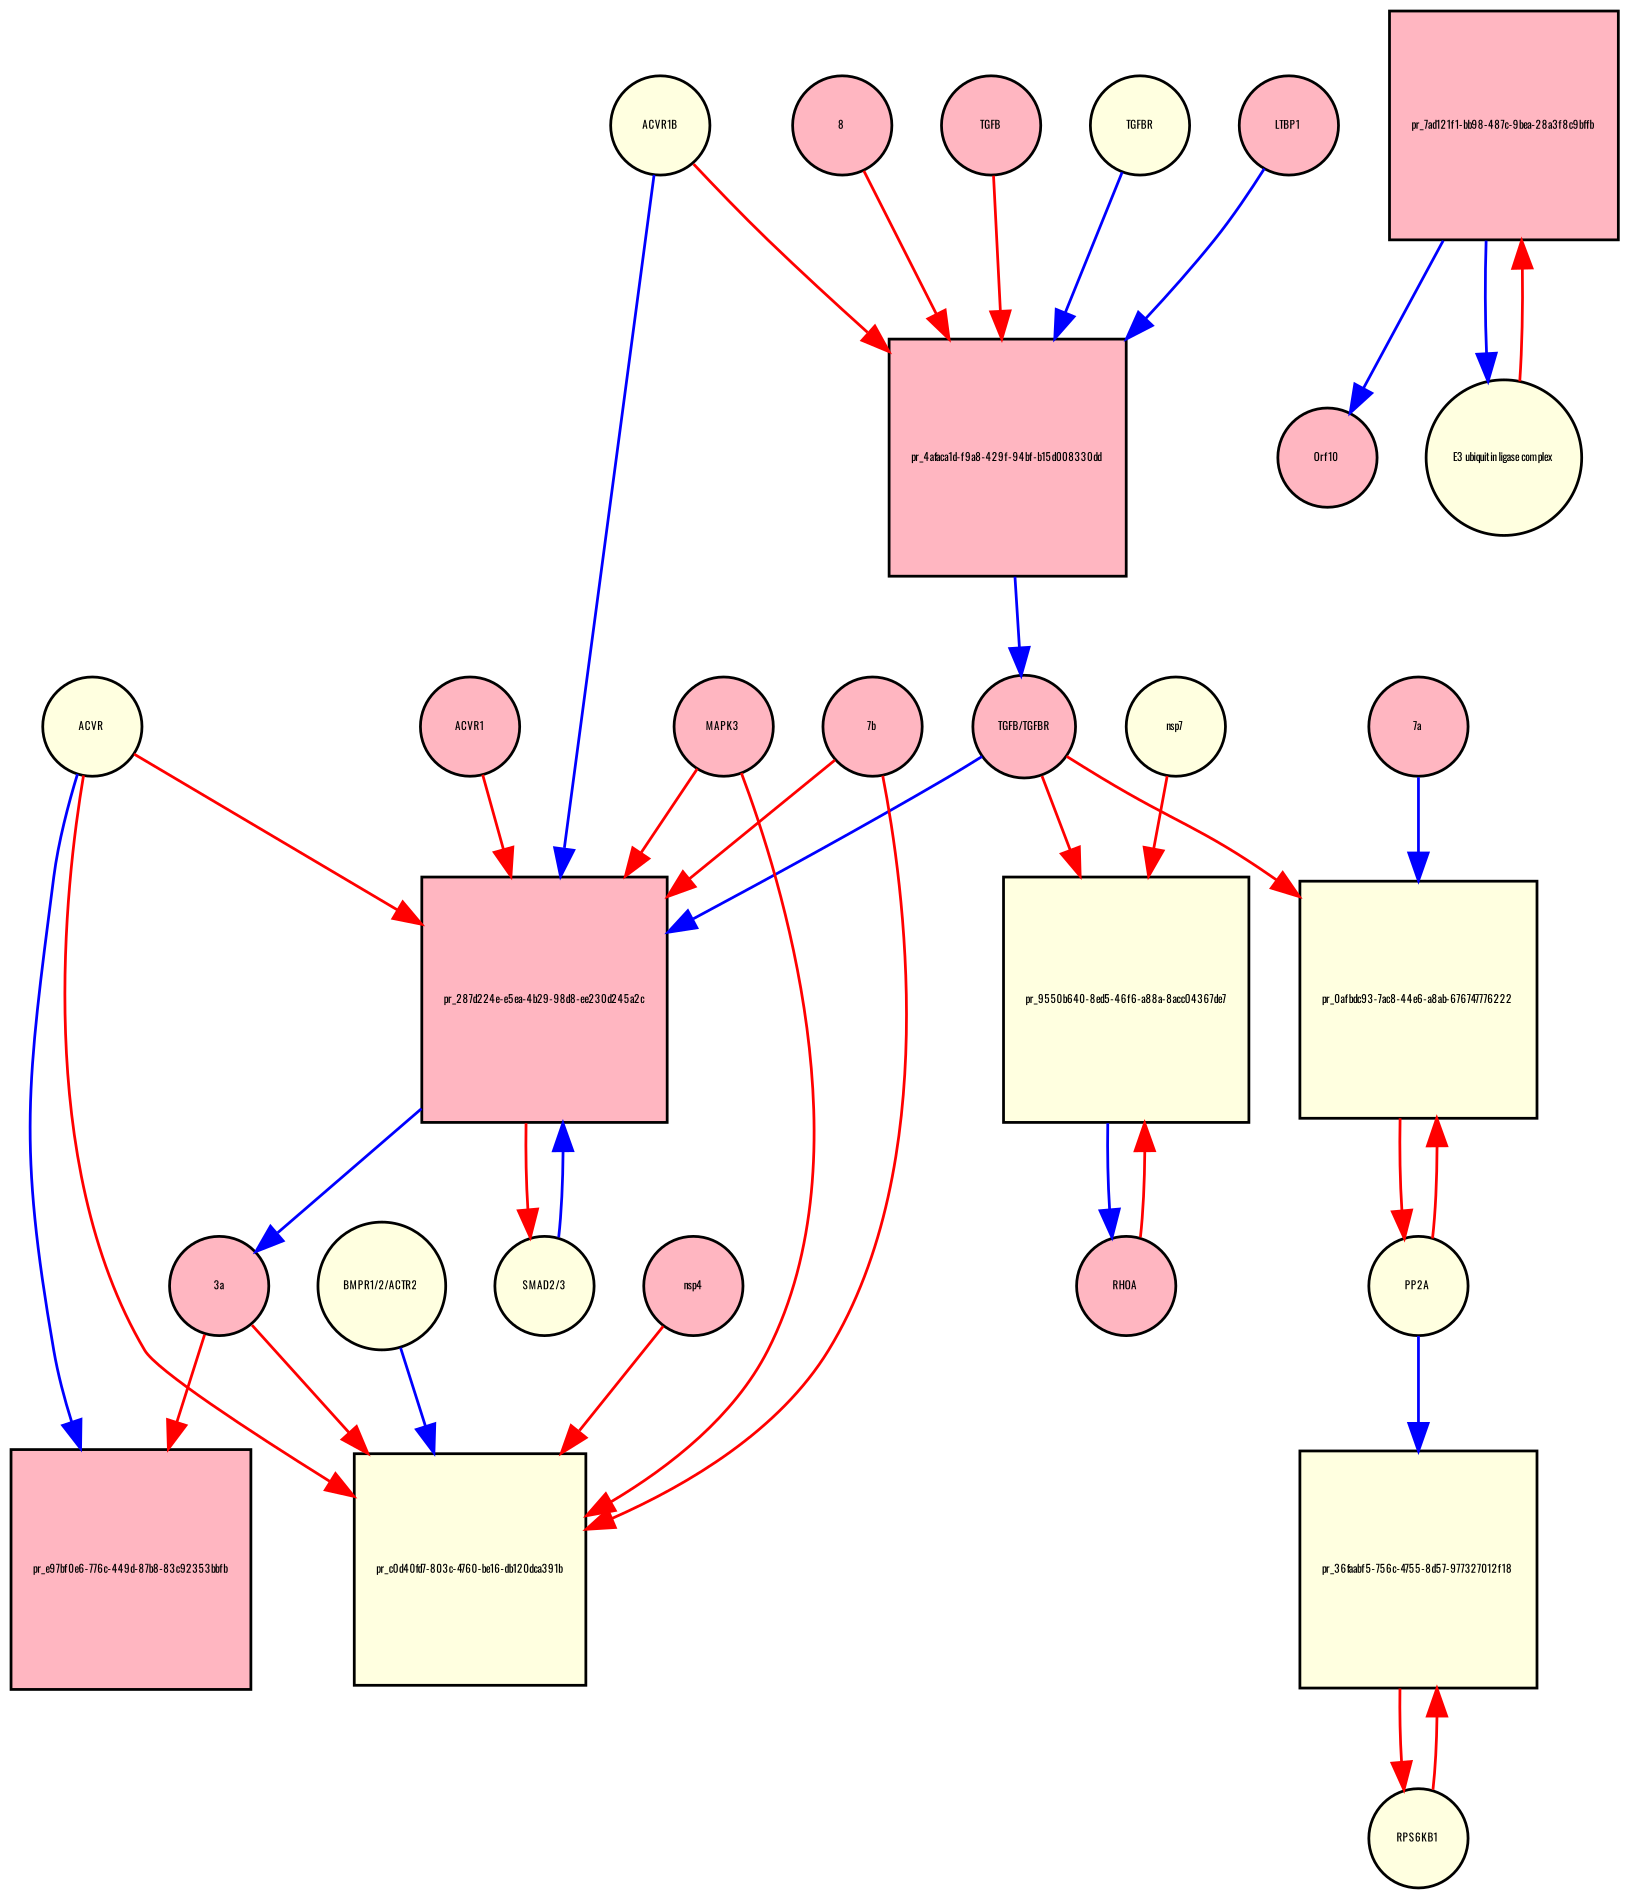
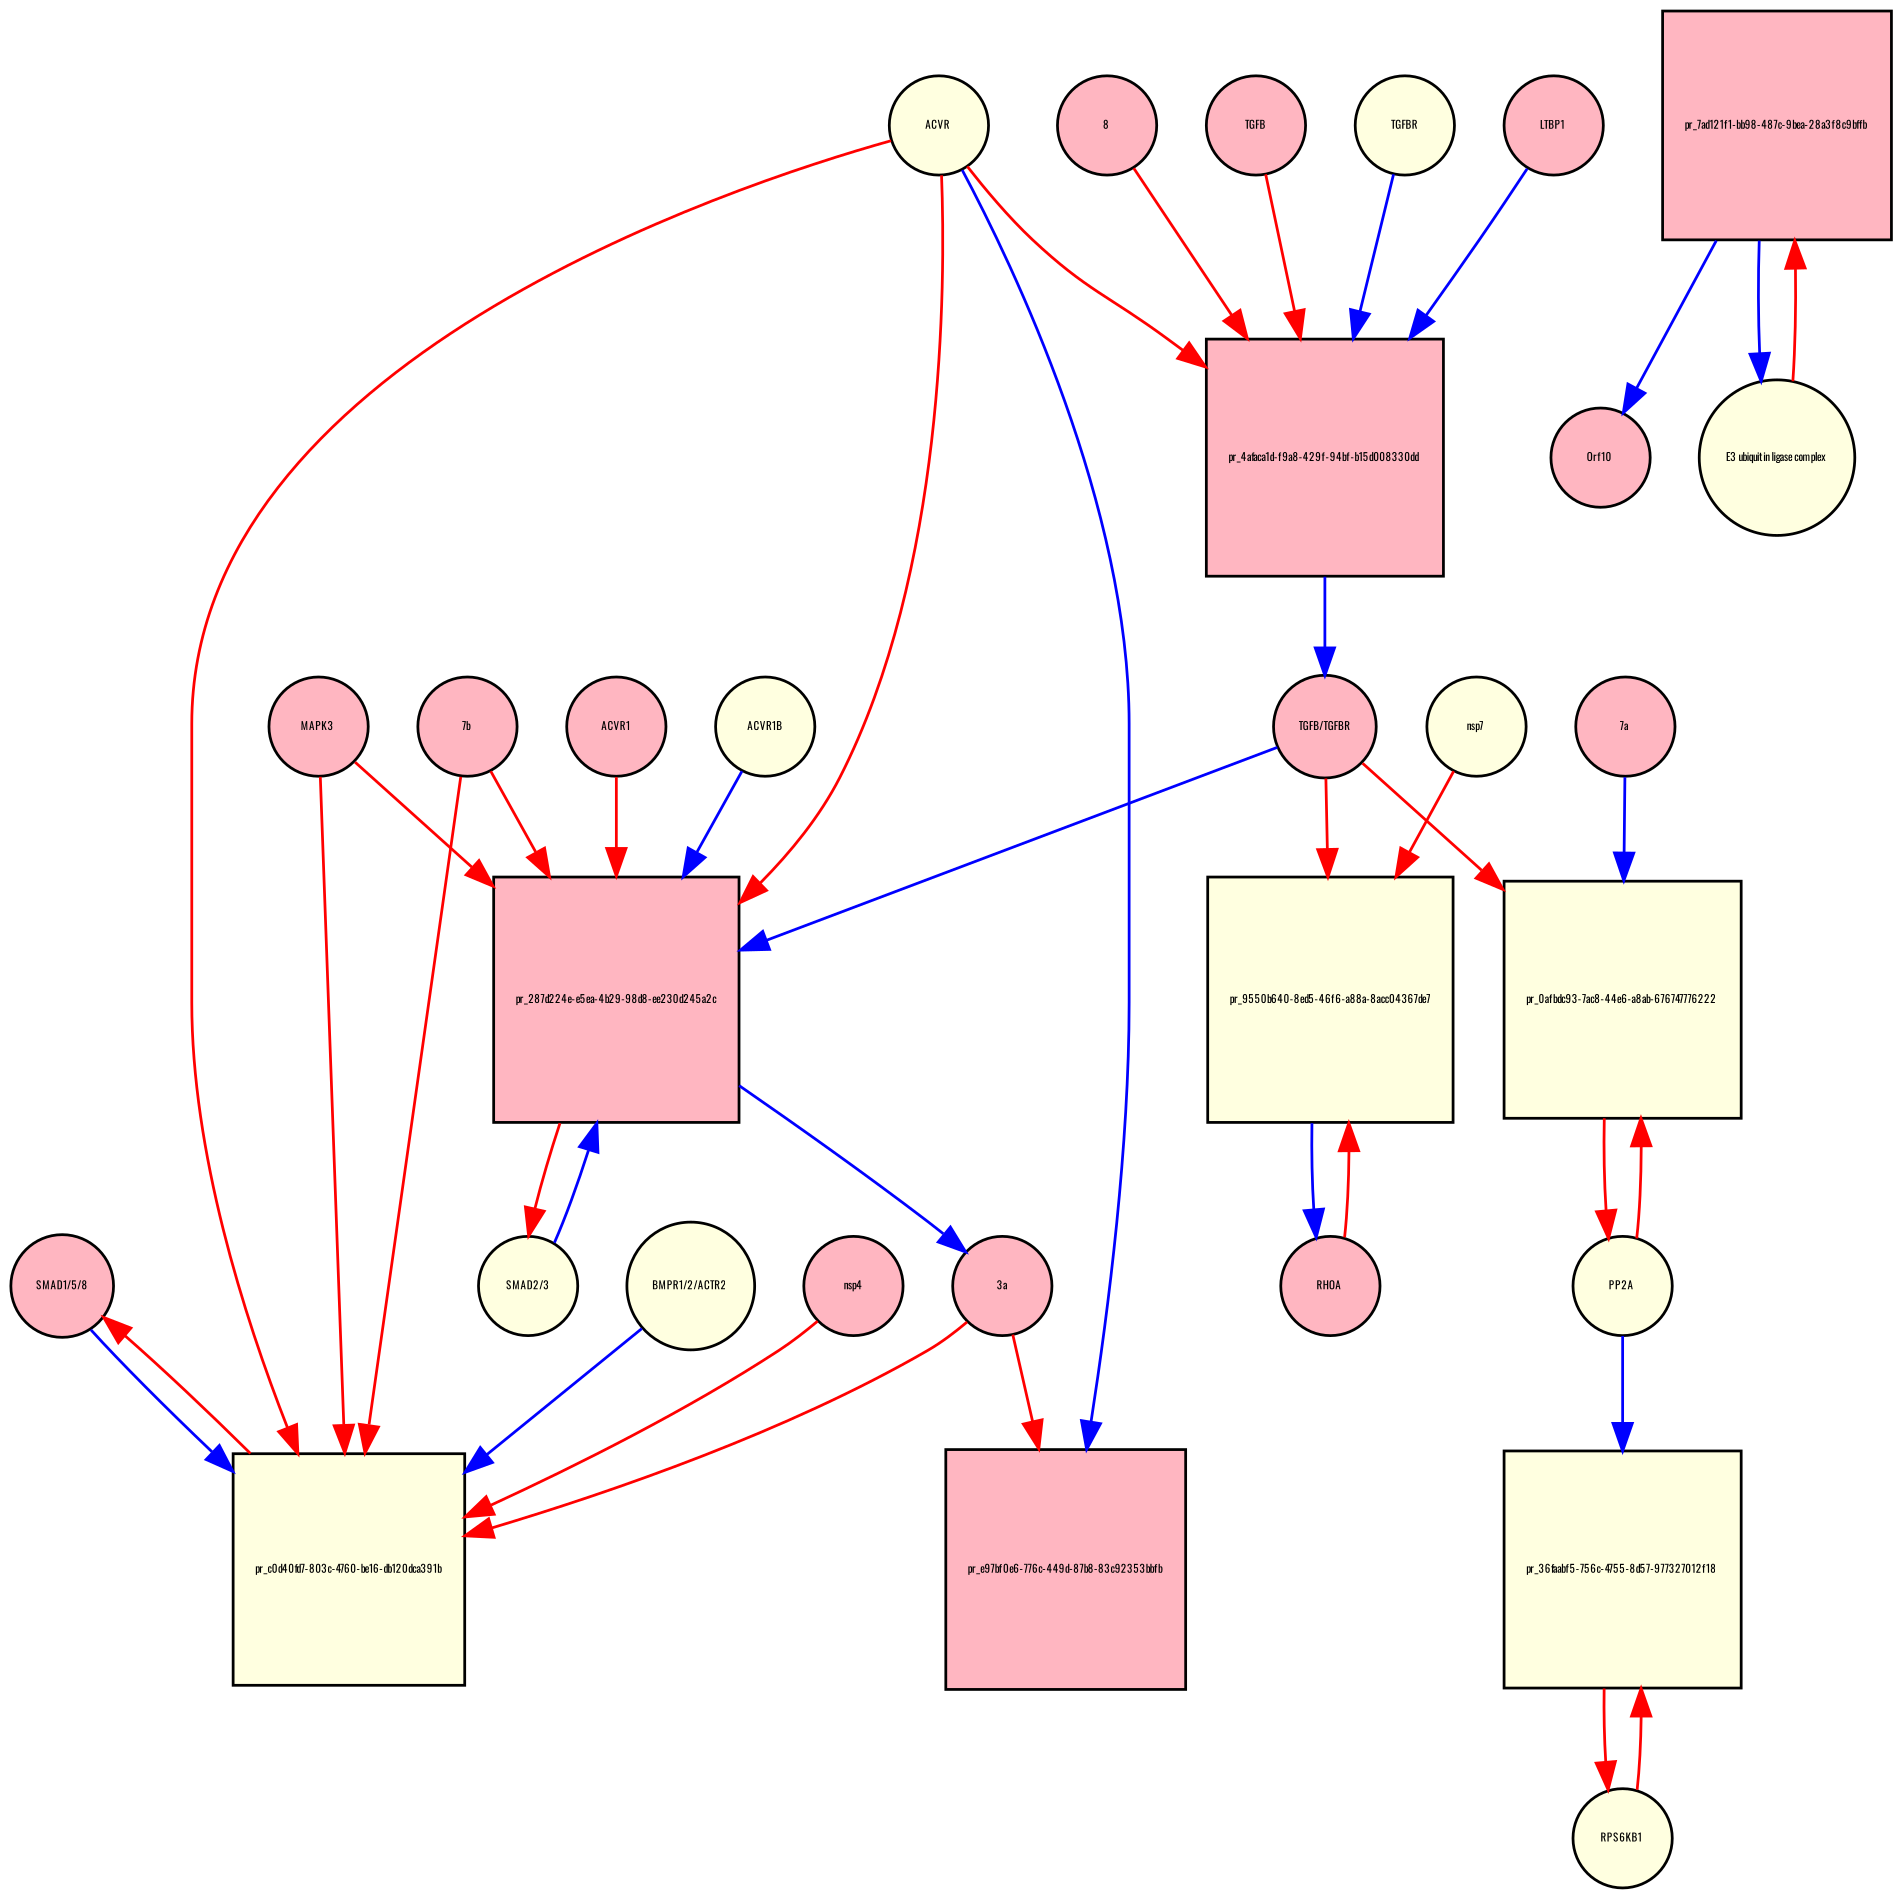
edge "ACVR1B" -> "pr_4afaca1d-f9a8-429f-94bf-b15d008330dd": now "ACVR" -> "pr_4afaca1d-f9a8-429f-94bf-b15d008330dd"
node "SMAD1/5/8": added
